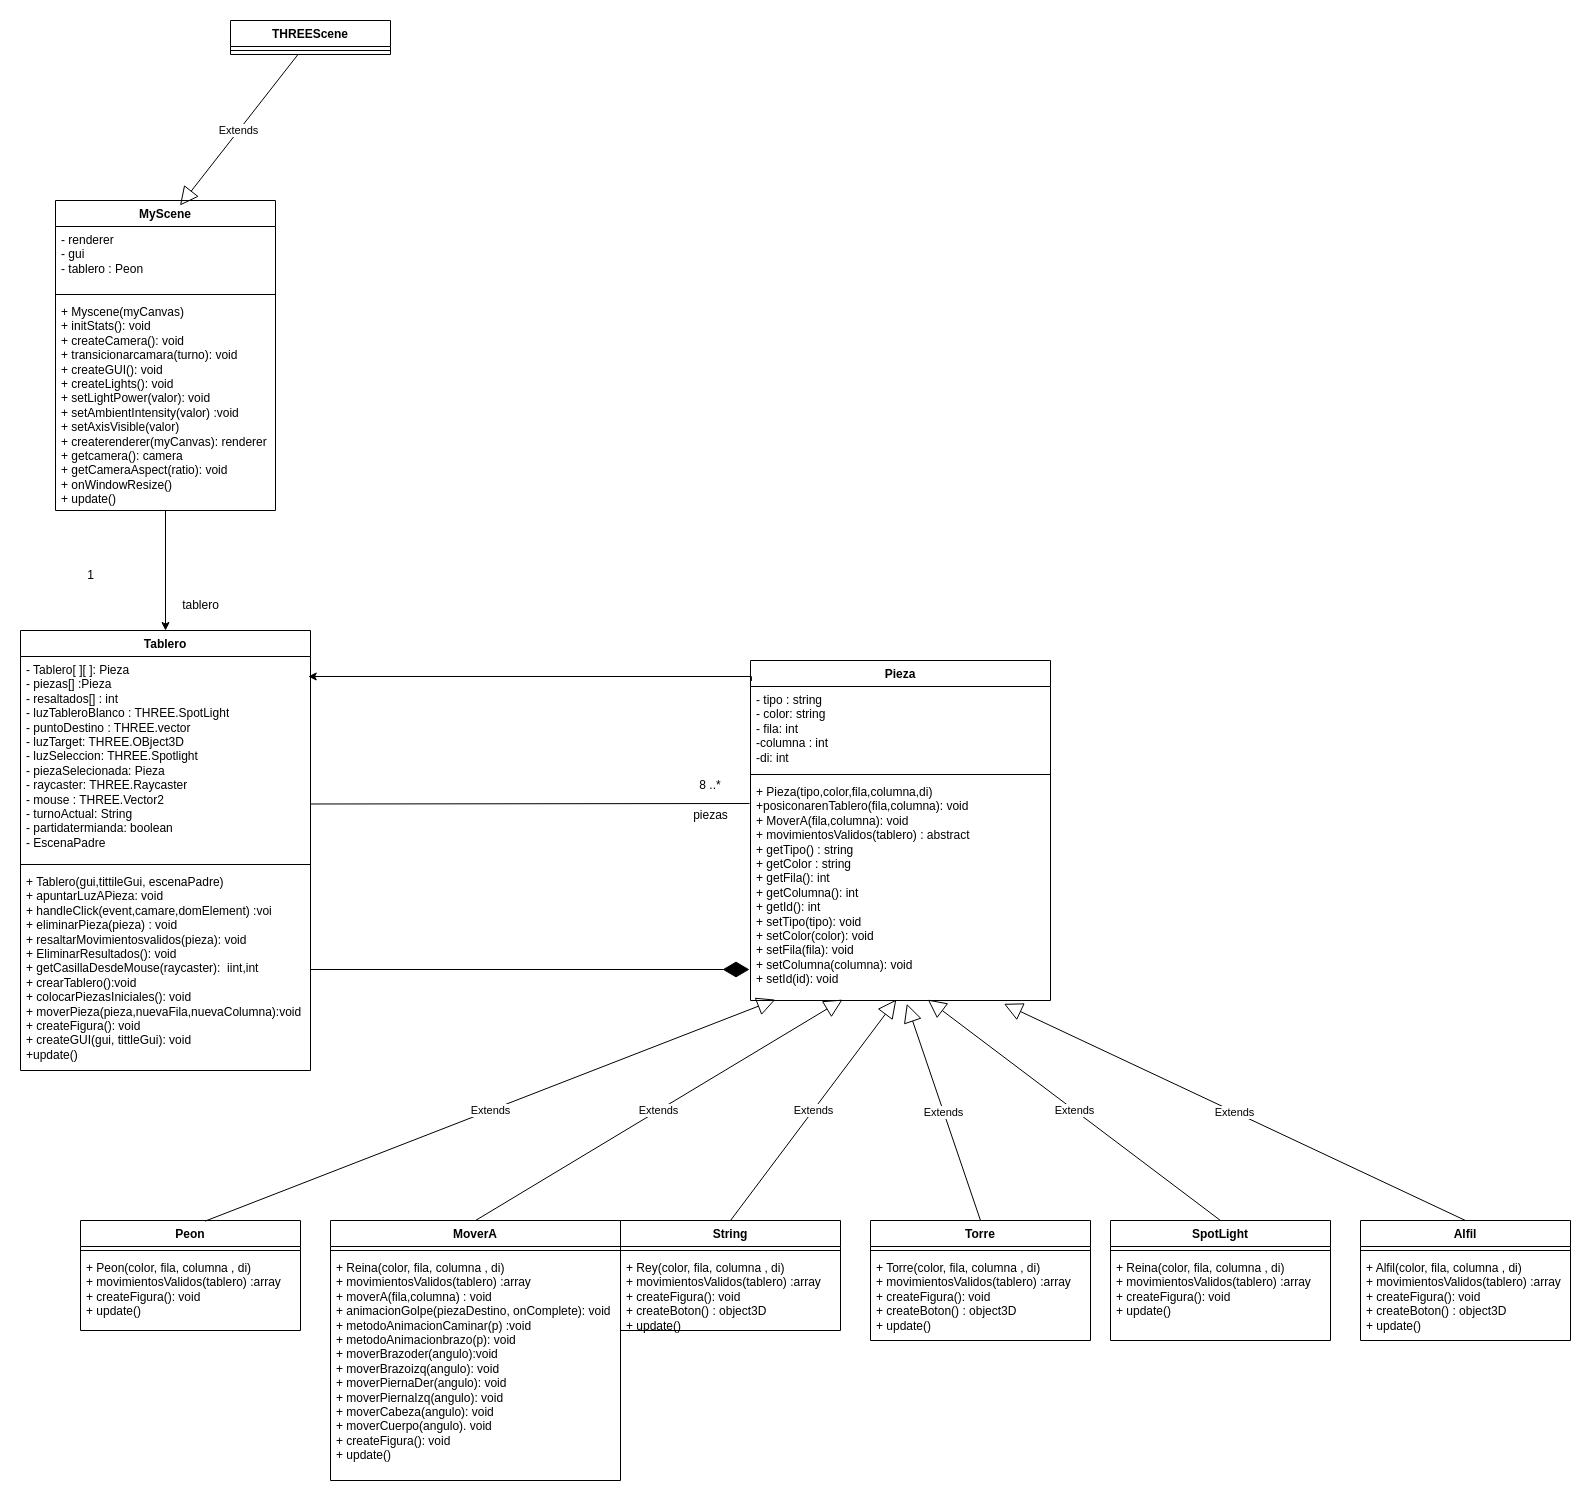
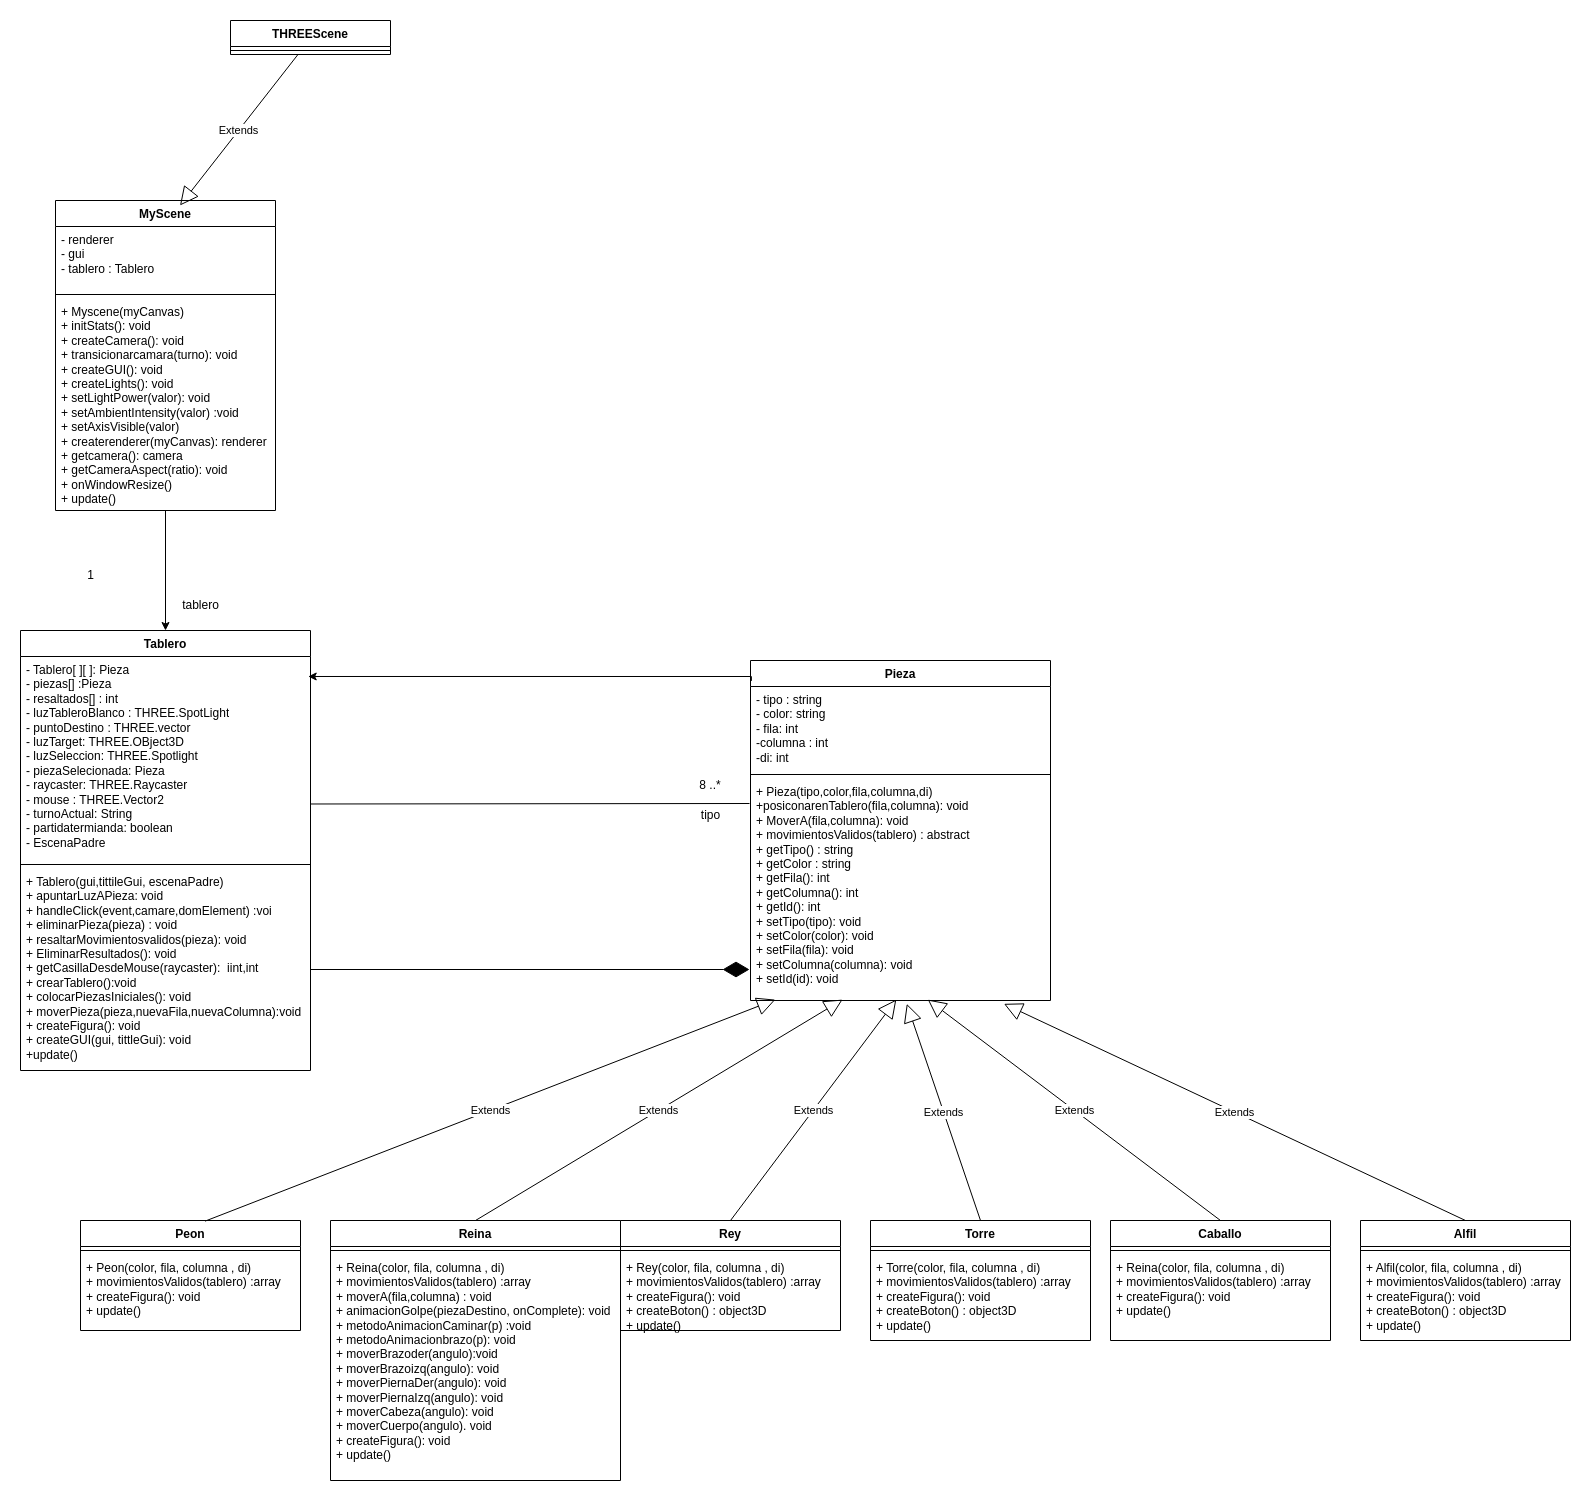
node "- renderer - gui - tablero : Peon": label "- renderer - gui - tablero : Peon" -> "- renderer - gui - tablero : Tablero"
node "piezas": label "piezas" -> "tipo"
node "MoverA": label "MoverA" -> "Reina"
node "String": label "String" -> "Rey"
node "SpotLight": label "SpotLight" -> "Caballo"
